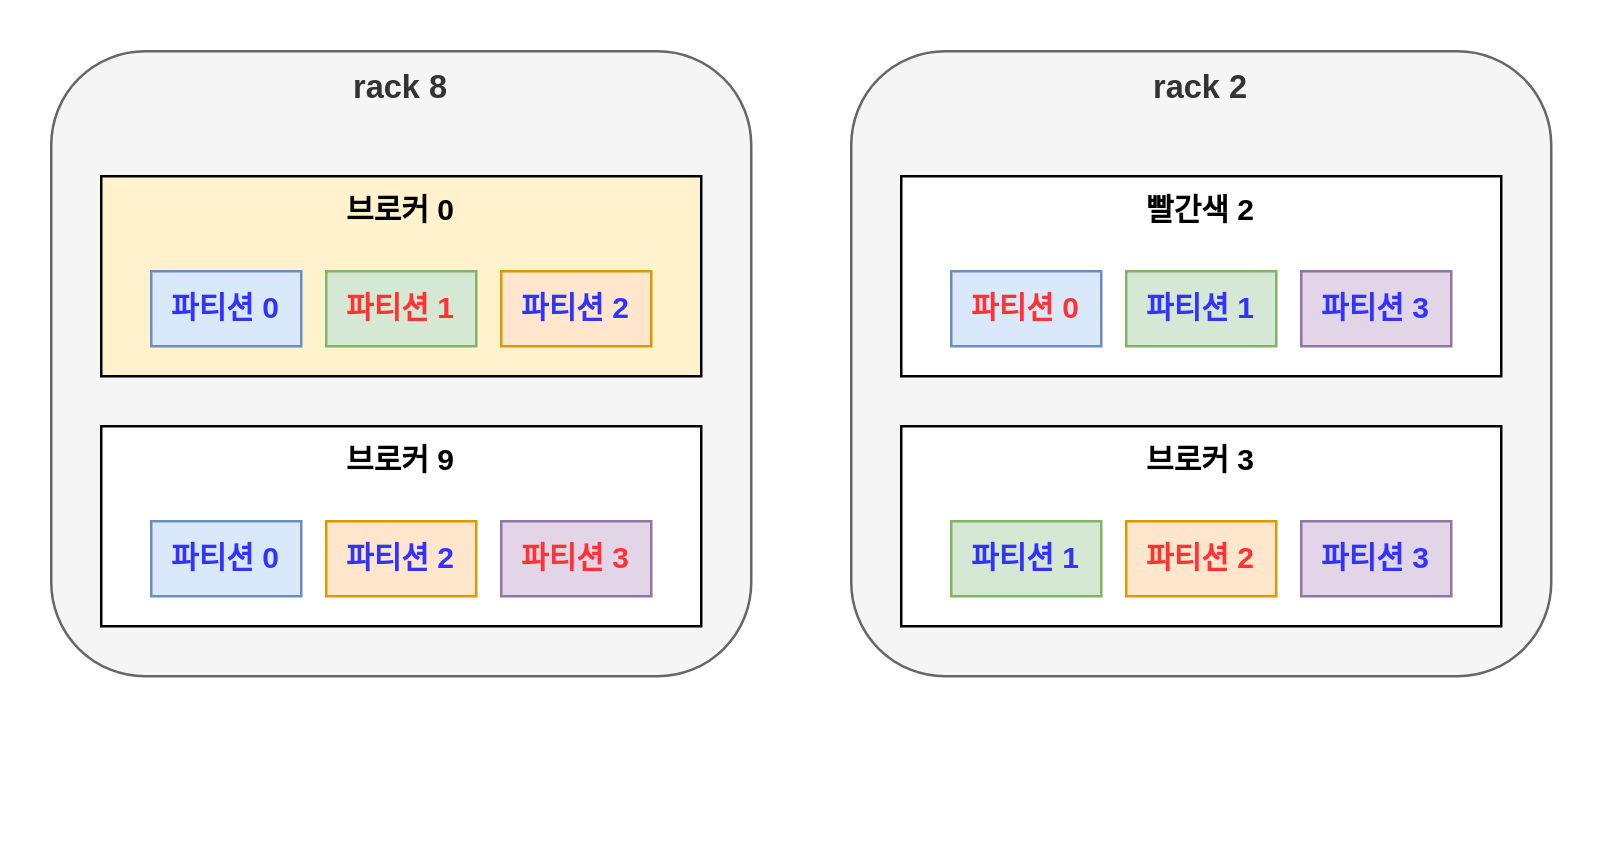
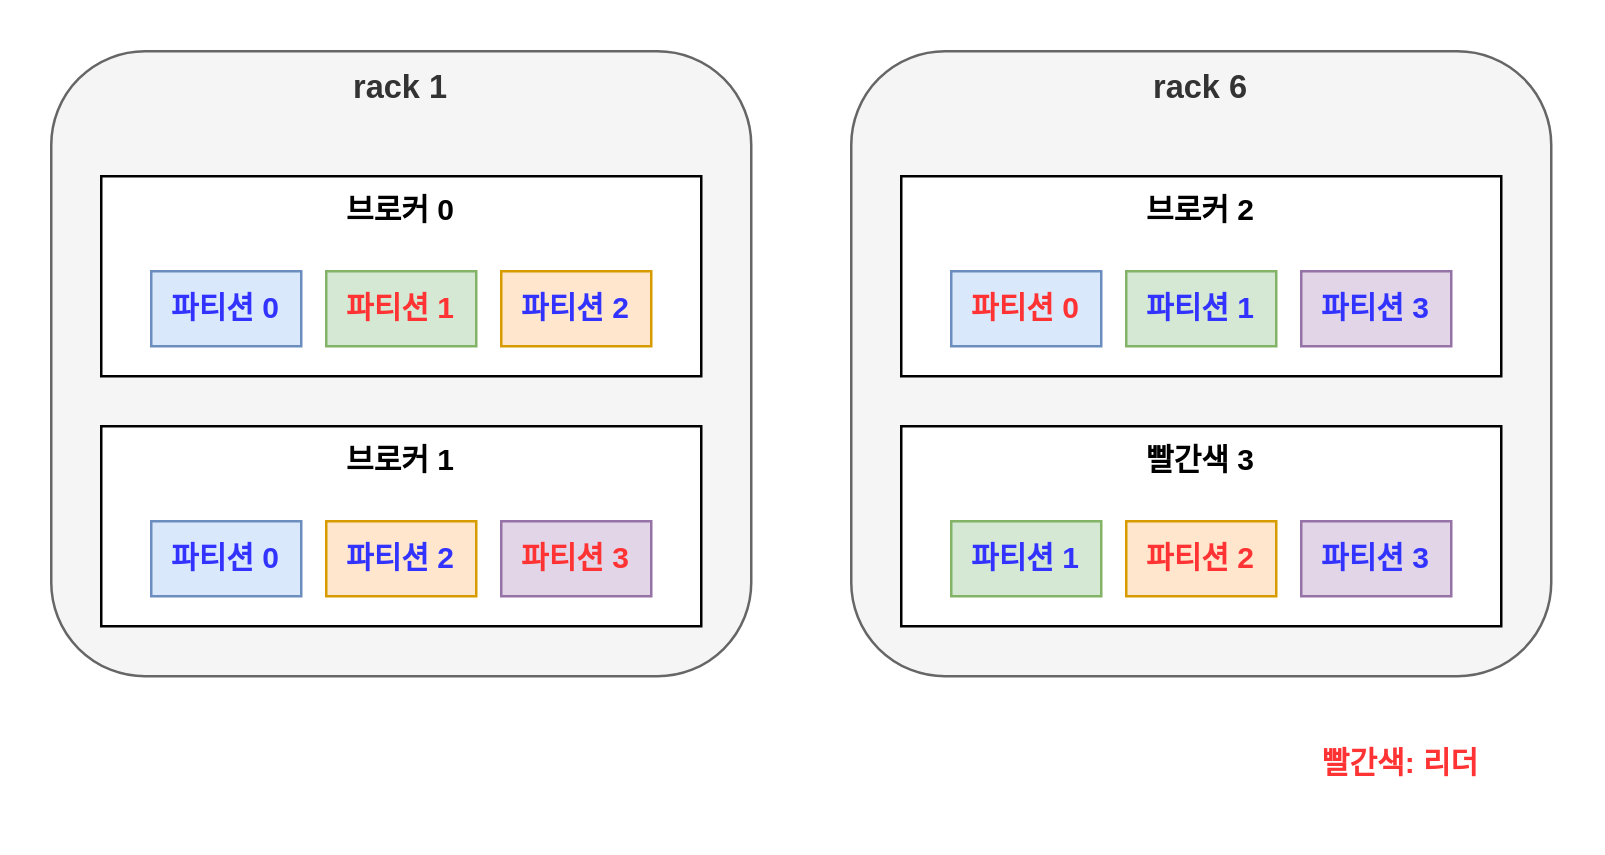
node "rack 8": label "rack 8" -> "rack 1"
node "rack 2": label "rack 2" -> "rack 6"
node "브로커 0": fillcolor #fff2cc -> #ffffff
node "빨간색 2": label "빨간색 2" -> "브로커 2"
node "브로커 9": label "브로커 9" -> "브로커 1"
node "브로커 3": label "브로커 3" -> "빨간색 3"
node "빨간색: 리더": added
